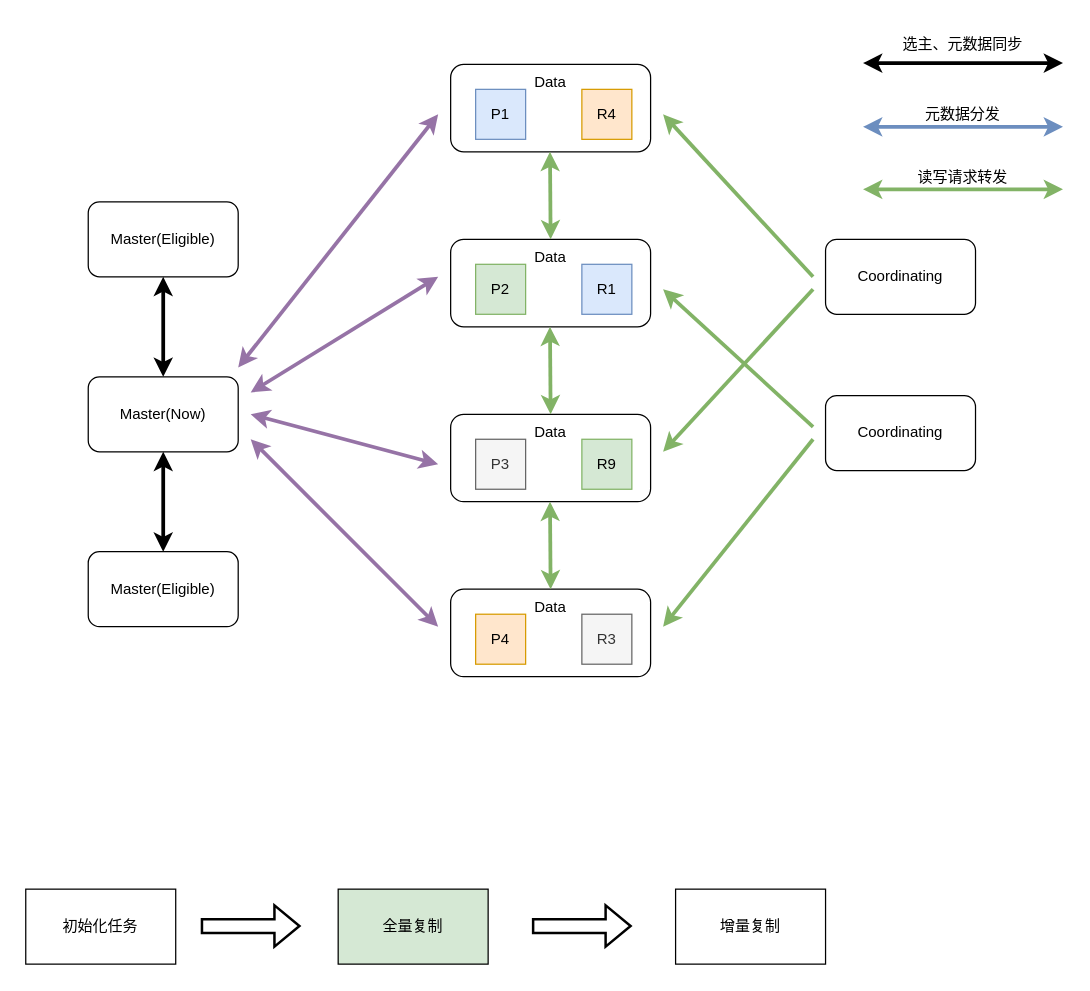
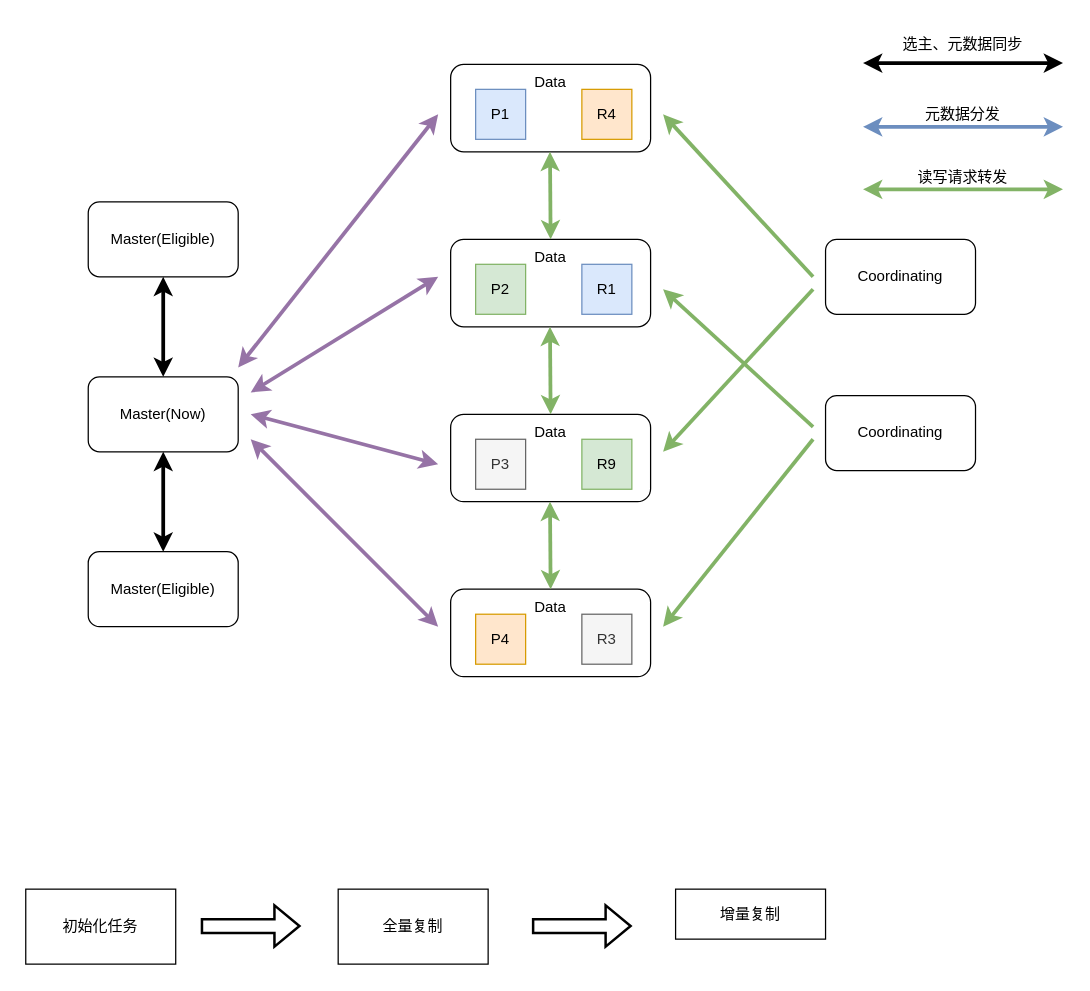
node "全量复制": fillcolor #d5e8d4 -> #ffffff
node "增量复制": size 150x75 -> 150x50
